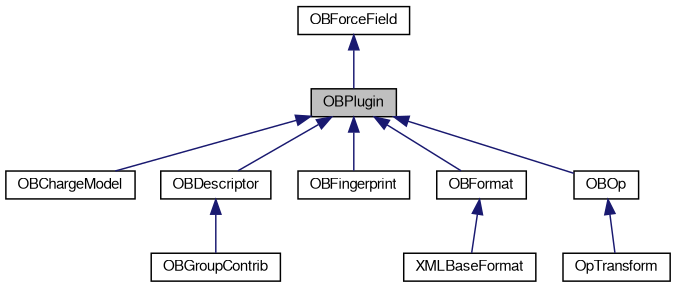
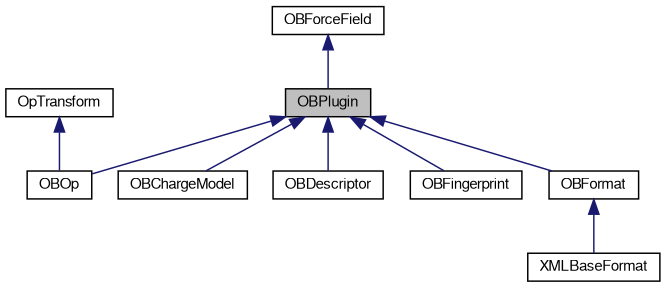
edge "OpTransform" -> "OBOp": reversed
node "OBGroupContrib": removed
